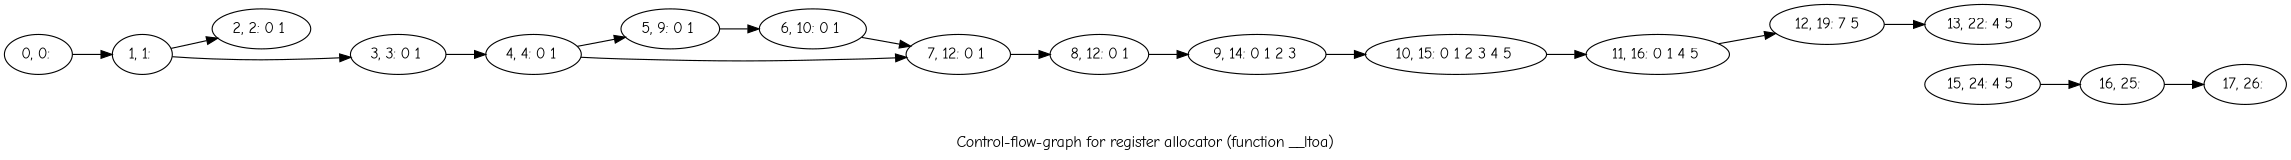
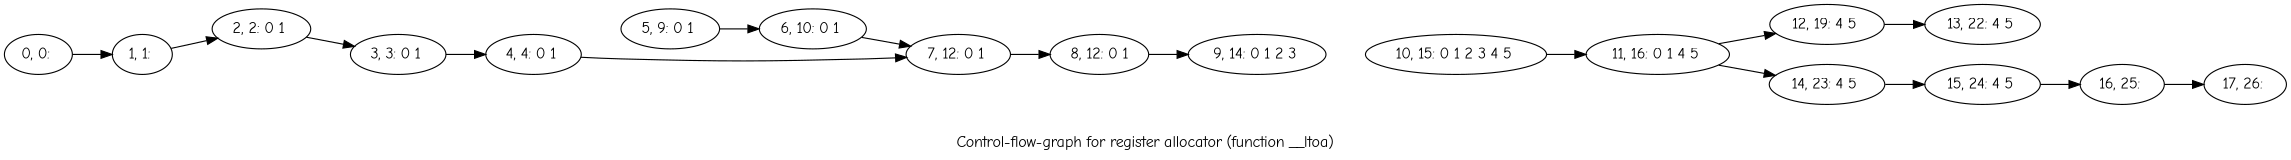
node "12, 19: 7 5": label "12, 19: 7 5" -> "12, 19: 4 5"
edge "4, 4: 0 1" -> "5, 9: 0 1": removed
edge "9, 14: 0 1 2 3" -> "10, 15: 0 1 2 3 4 5": removed
edge "1, 1:" -> "3, 3: 0 1": now "2, 2: 0 1" -> "3, 3: 0 1"
node "14, 23: 4 5": added
